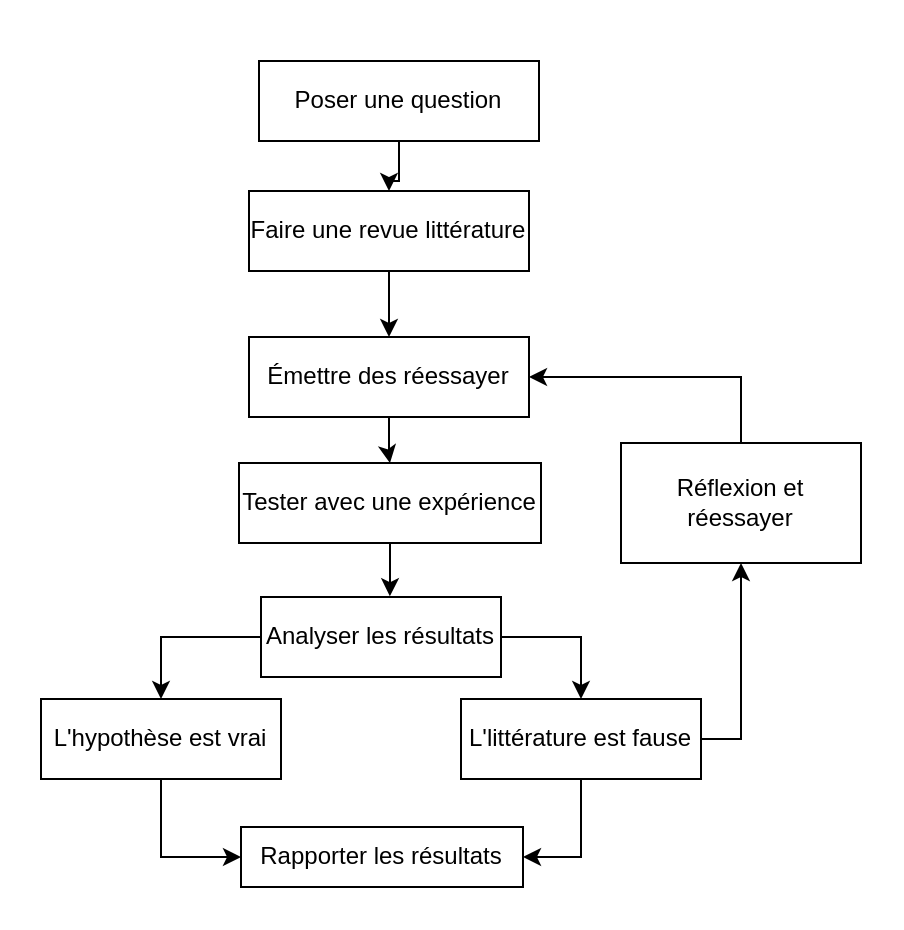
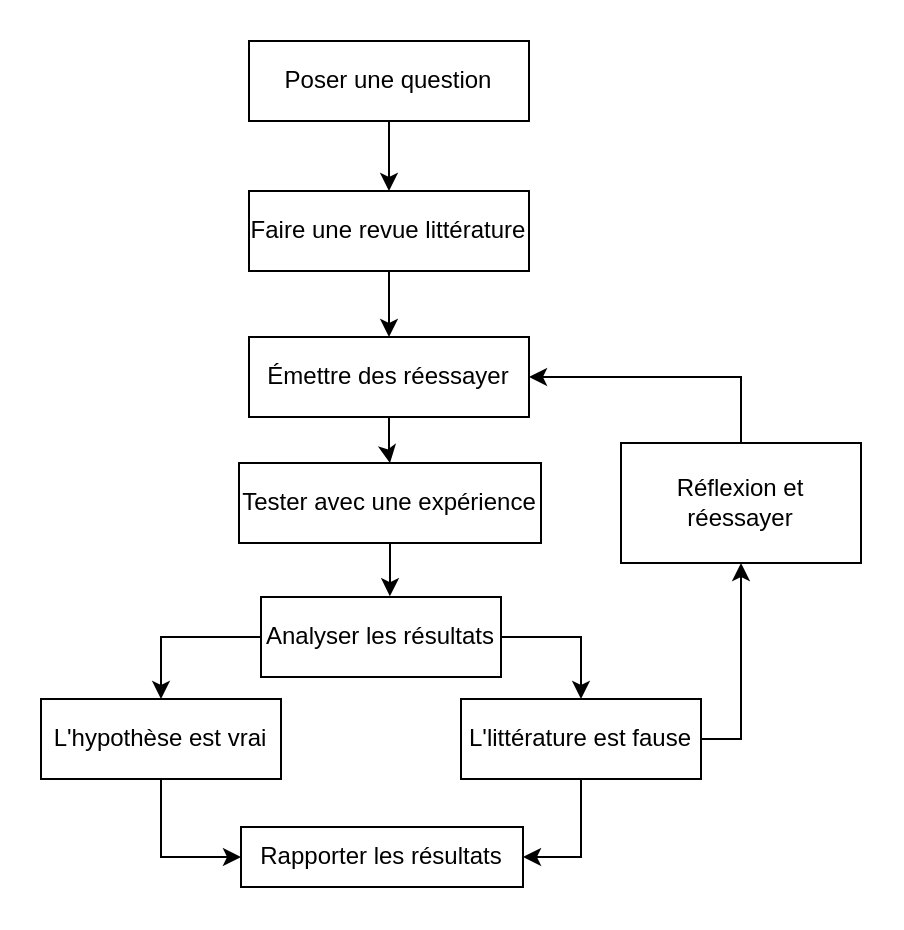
node "Poser une question": moved (399, 101) -> (389, 81)
